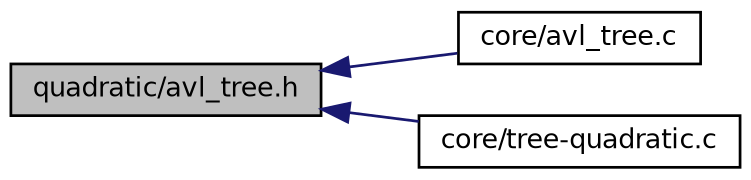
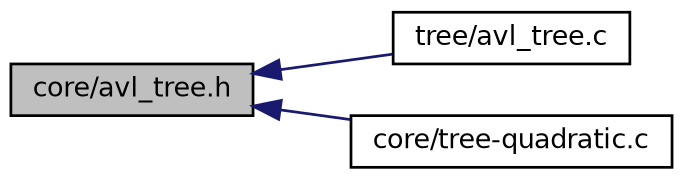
node "core/avl_tree.c": label "core/avl_tree.c" -> "tree/avl_tree.c"
node "quadratic/avl_tree.h": label "quadratic/avl_tree.h" -> "core/avl_tree.h"
